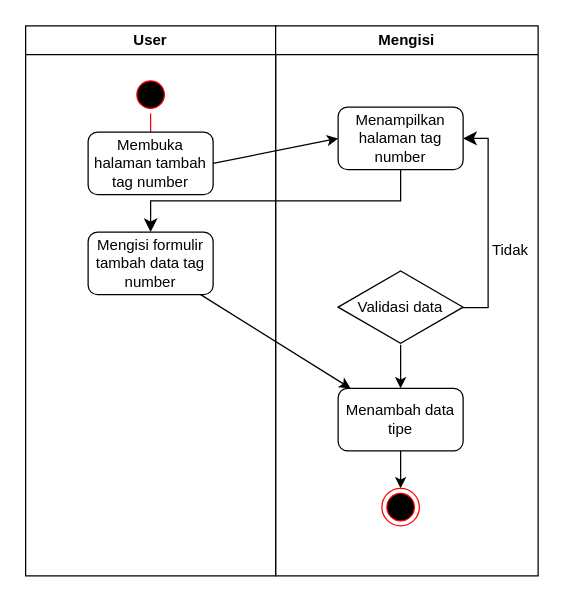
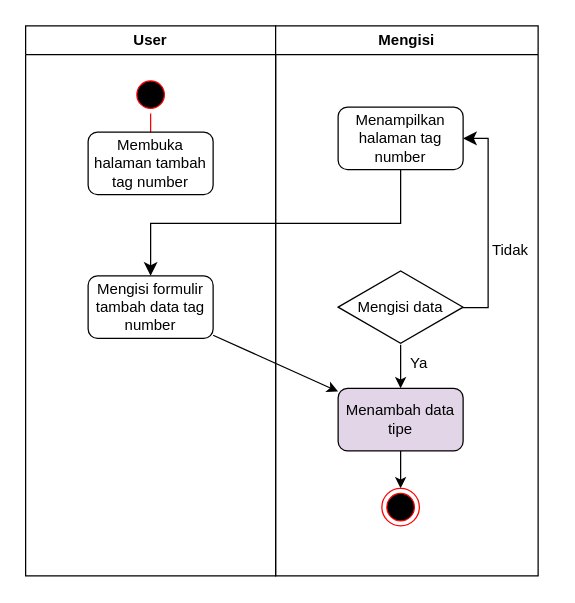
edge "Membuka halaman tambah tag number" -> "Menampilkan halaman tag number": removed
node "Mengisi formulir tambah data tag number": moved (151, 263) -> (151, 307)
node "Validasi data": label "Validasi data" -> "Mengisi data"
node "Ya": added
node "Menambah data tipe": fillcolor #ffffff -> #e1d5e7
